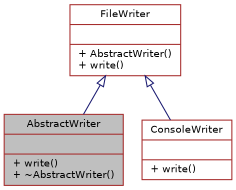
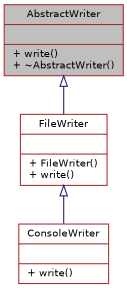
node "FileWriter": text "+ AbstractWriter()" -> "+ FileWriter()"
edge "AbstractWriter" -> "FileWriter": reversed
